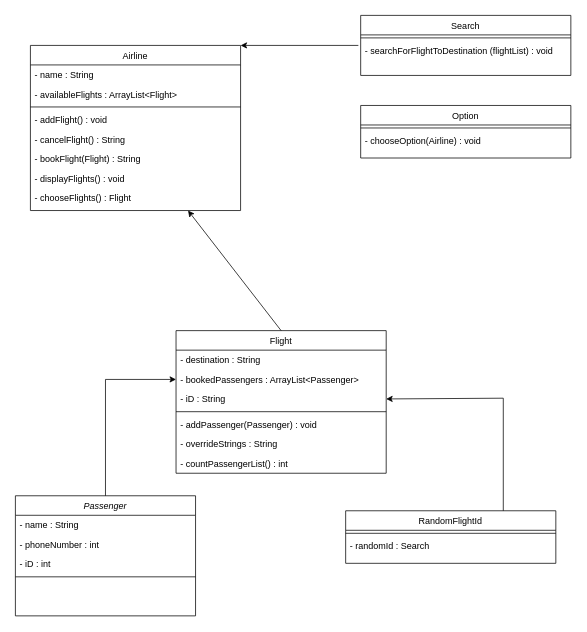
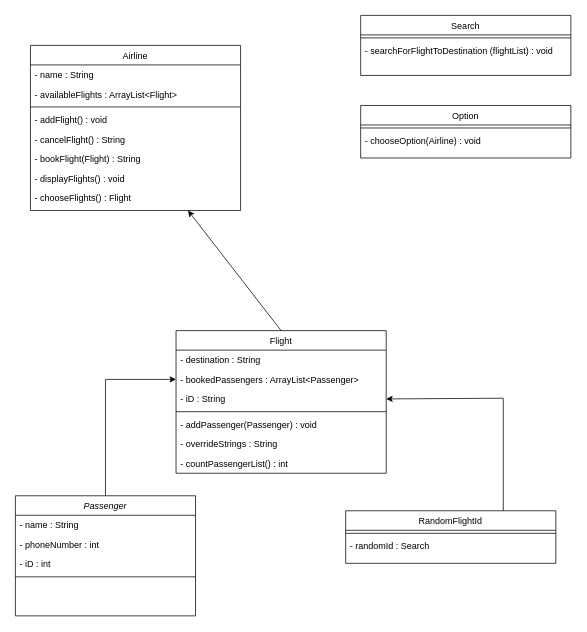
edge "- searchForFlightToDestination (flightList) : void" -> "Airline": removed
